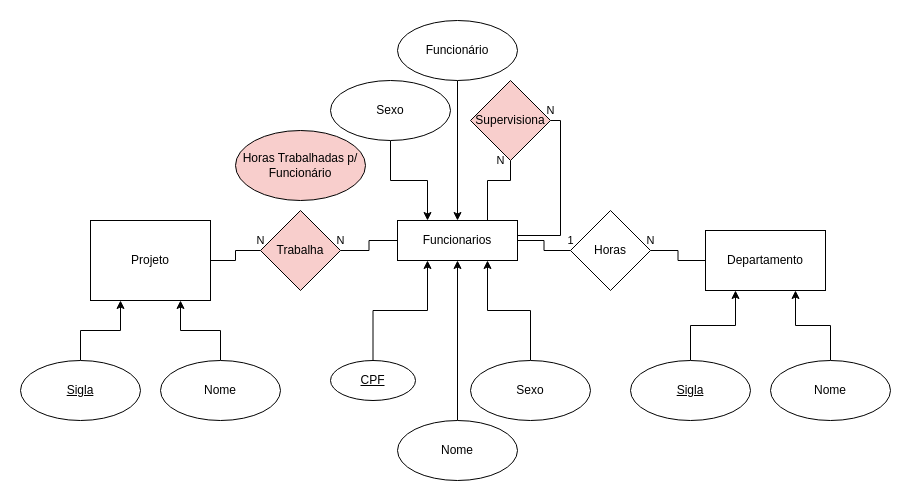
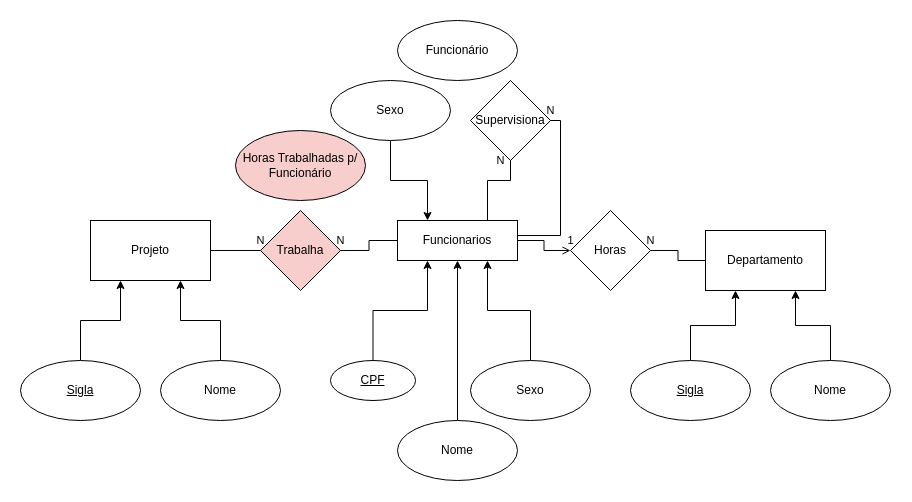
node "Supervisiona": fillcolor #f8cecc -> #ffffff
edge "Funcionário" -> "Funcionarios": removed
edge "Funcionarios" -- "Horas": arrowhead none -> open
node "Projeto": size 120x80 -> 120x60
